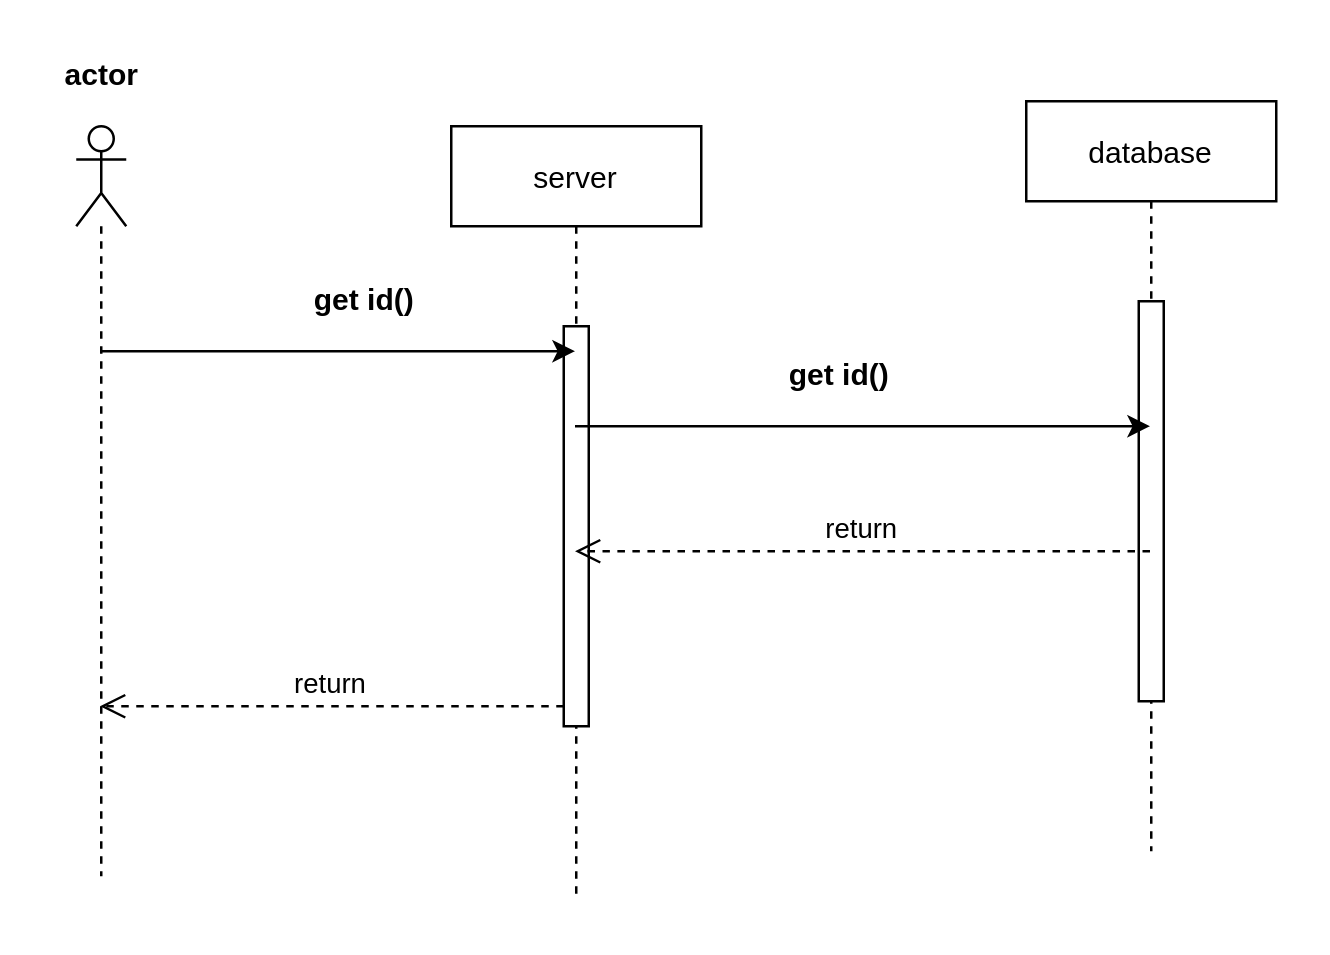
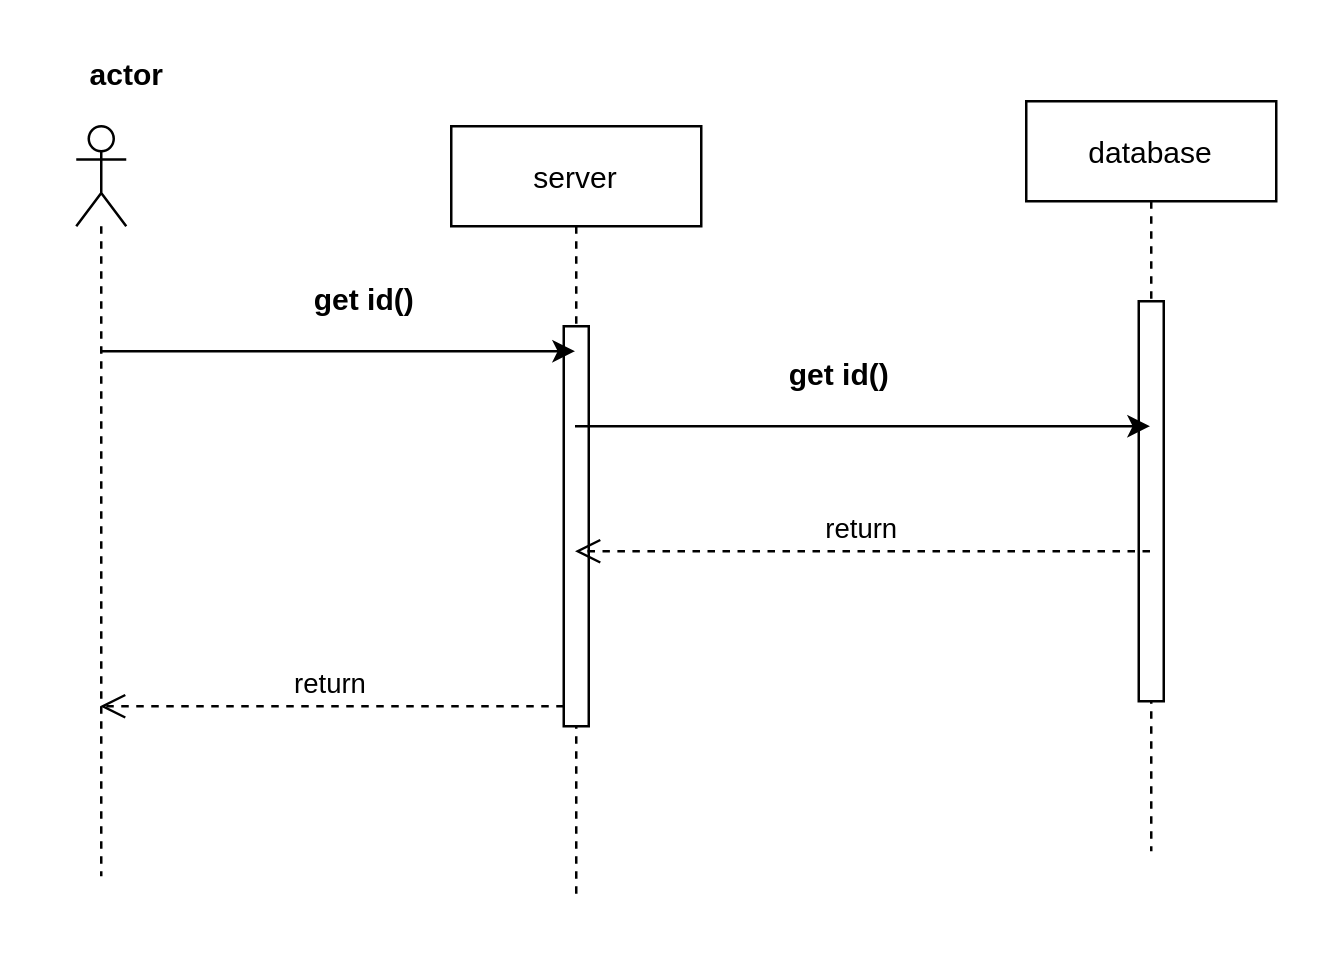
node "actor": moved (101, 76) -> (126, 76)
